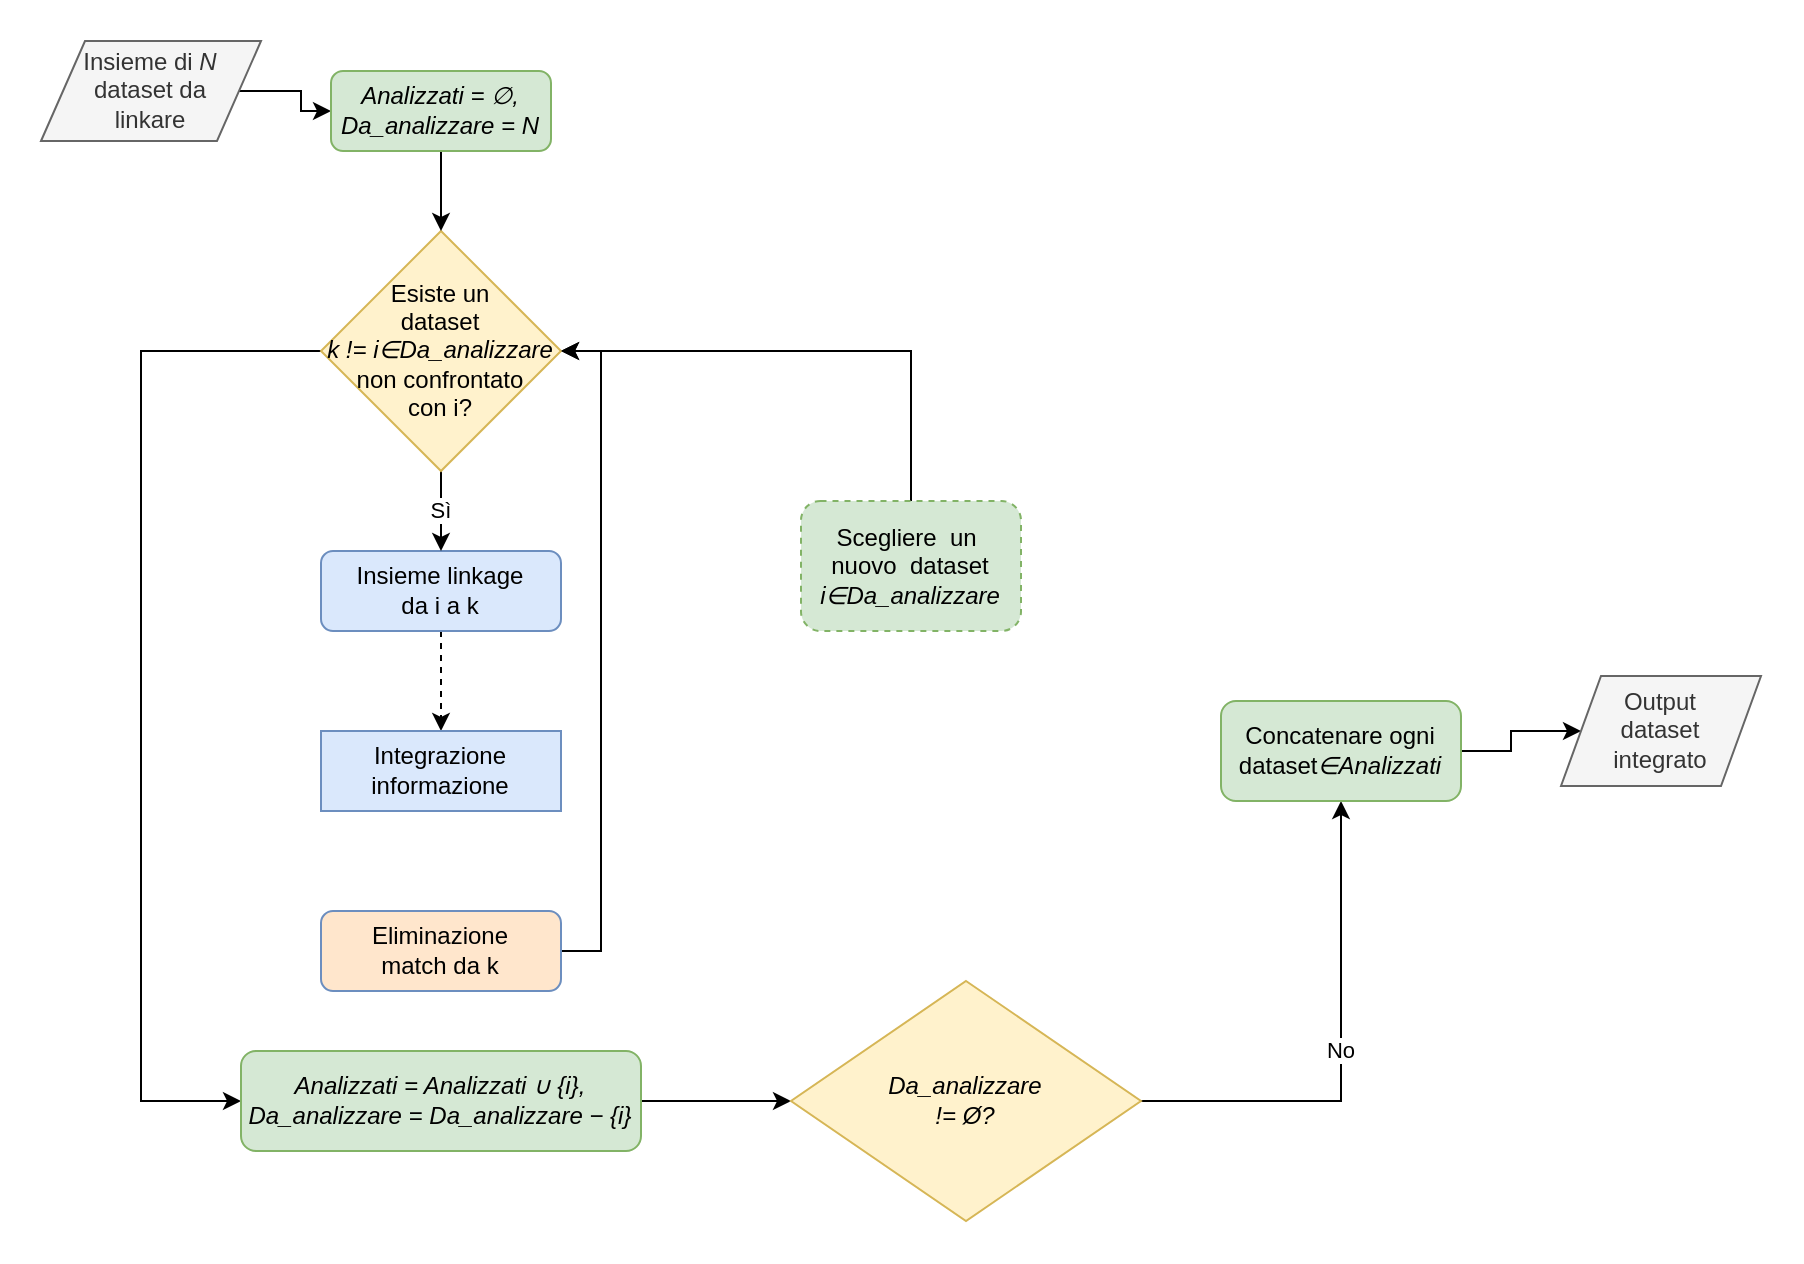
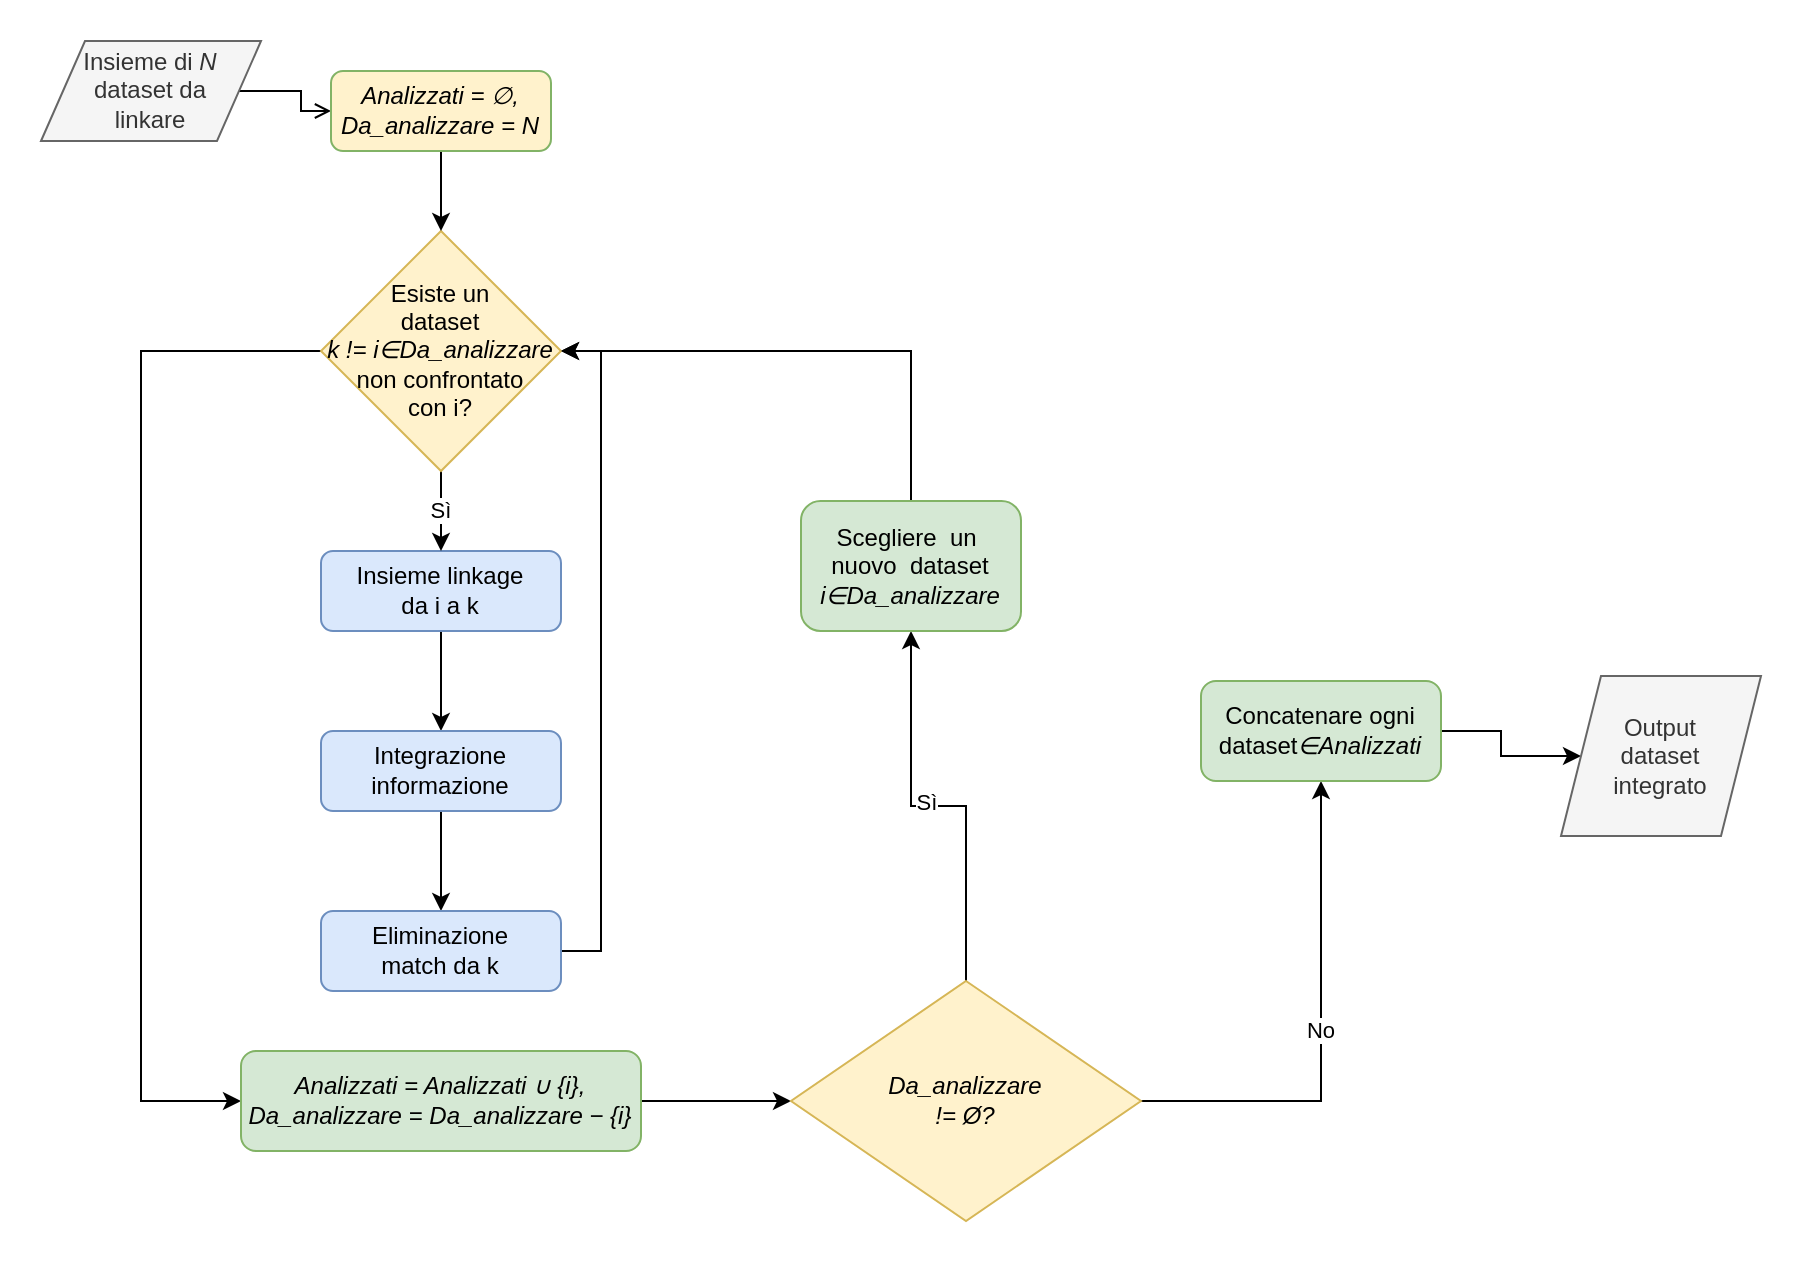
edge "Insieme di N dataset da linkare" -> "Analizzati = ∅, Da_analizzare = N": arrowhead classic -> open
node "Analizzati = ∅, Da_analizzare = N": fillcolor #d5e8d4 -> #fff2cc
node "Scegliere un nuovo dataset i∈Da_analizzare": style dashed -> solid
edge "Insieme linkage da i a k" -> "Integrazione informazione": style dashed -> solid
node "Output dataset integrato": size 200x110 -> 200x160
node "Concatenare ogni dataset∈Analizzati": moved (1341, 751) -> (1321, 731)
node "Integrazione informazione": shape rectangle -> rounded rectangle
edge "Da_analizzare != Ø?" -> "Scegliere un nuovo dataset i∈Da_analizzare": added, label "Sì"
edge "Integrazione informazione" -> "Eliminazione match da k": added
node "Eliminazione match da k": fillcolor #ffe6cc -> #dae8fc
